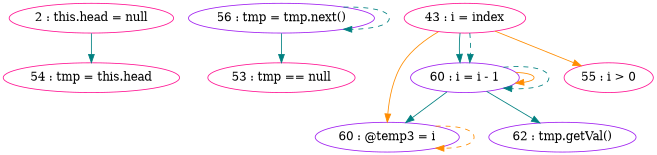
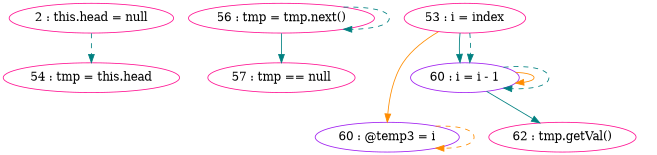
node "56 : tmp = tmp.next()": color purple -> deeppink
node "43 : i = index": label "43 : i = index" -> "53 : i = index"
edge "2 : this.head = null" -> "54 : tmp = this.head": style solid -> dashed
node "53 : tmp == null": label "53 : tmp == null" -> "57 : tmp == null"
node "55 : i > 0": removed
edge "60 : i = i - 1" -> "60 : @temp3 = i": removed
node "62 : tmp.getVal()": color purple -> deeppink
